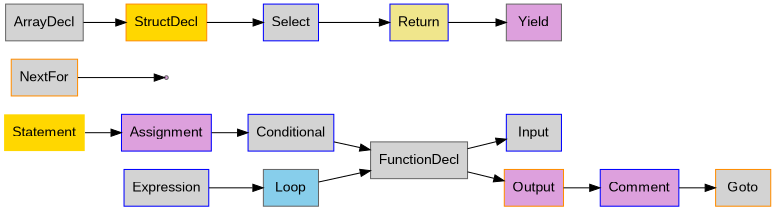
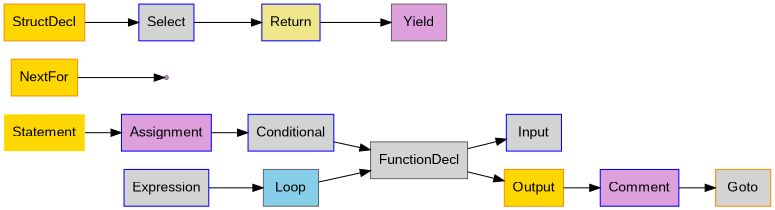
node "ArrayDecl": removed
node "NextFor": fillcolor lightgrey -> gold
node "Output": fillcolor plum -> gold
